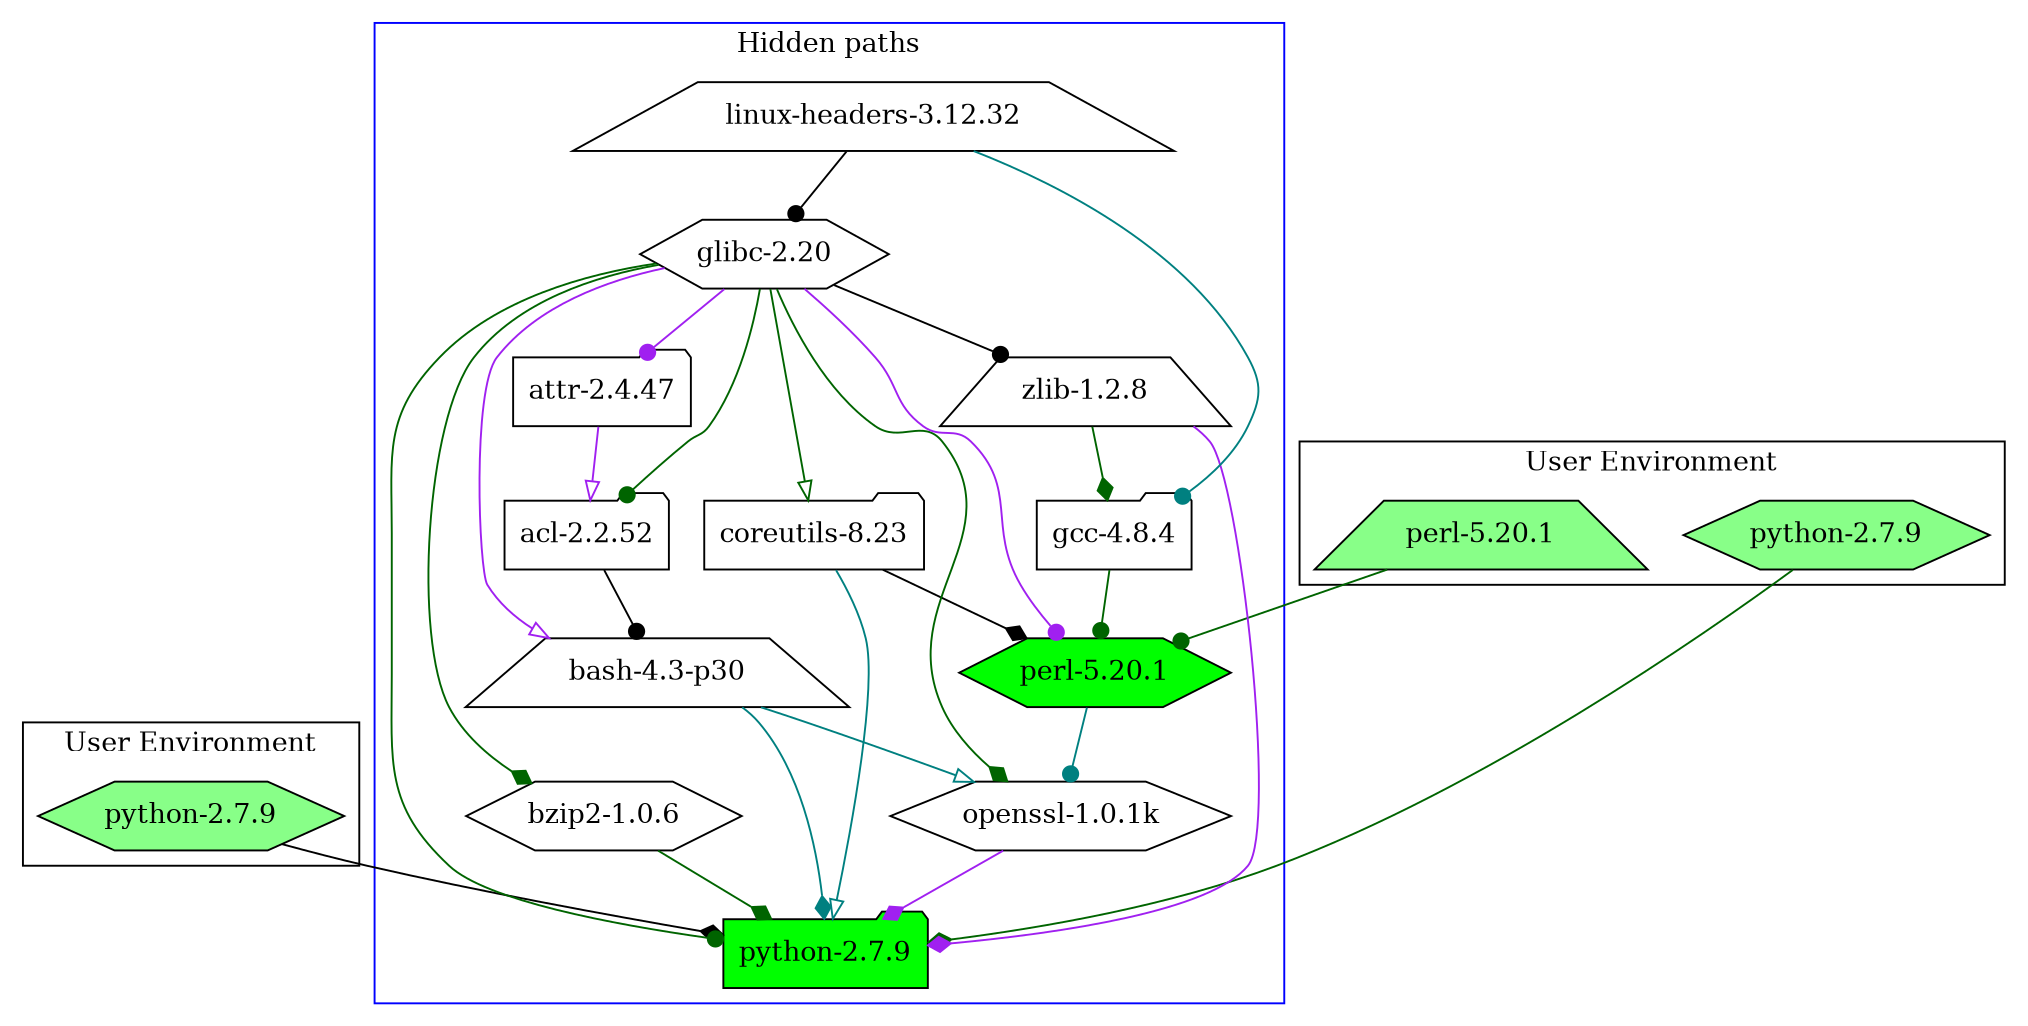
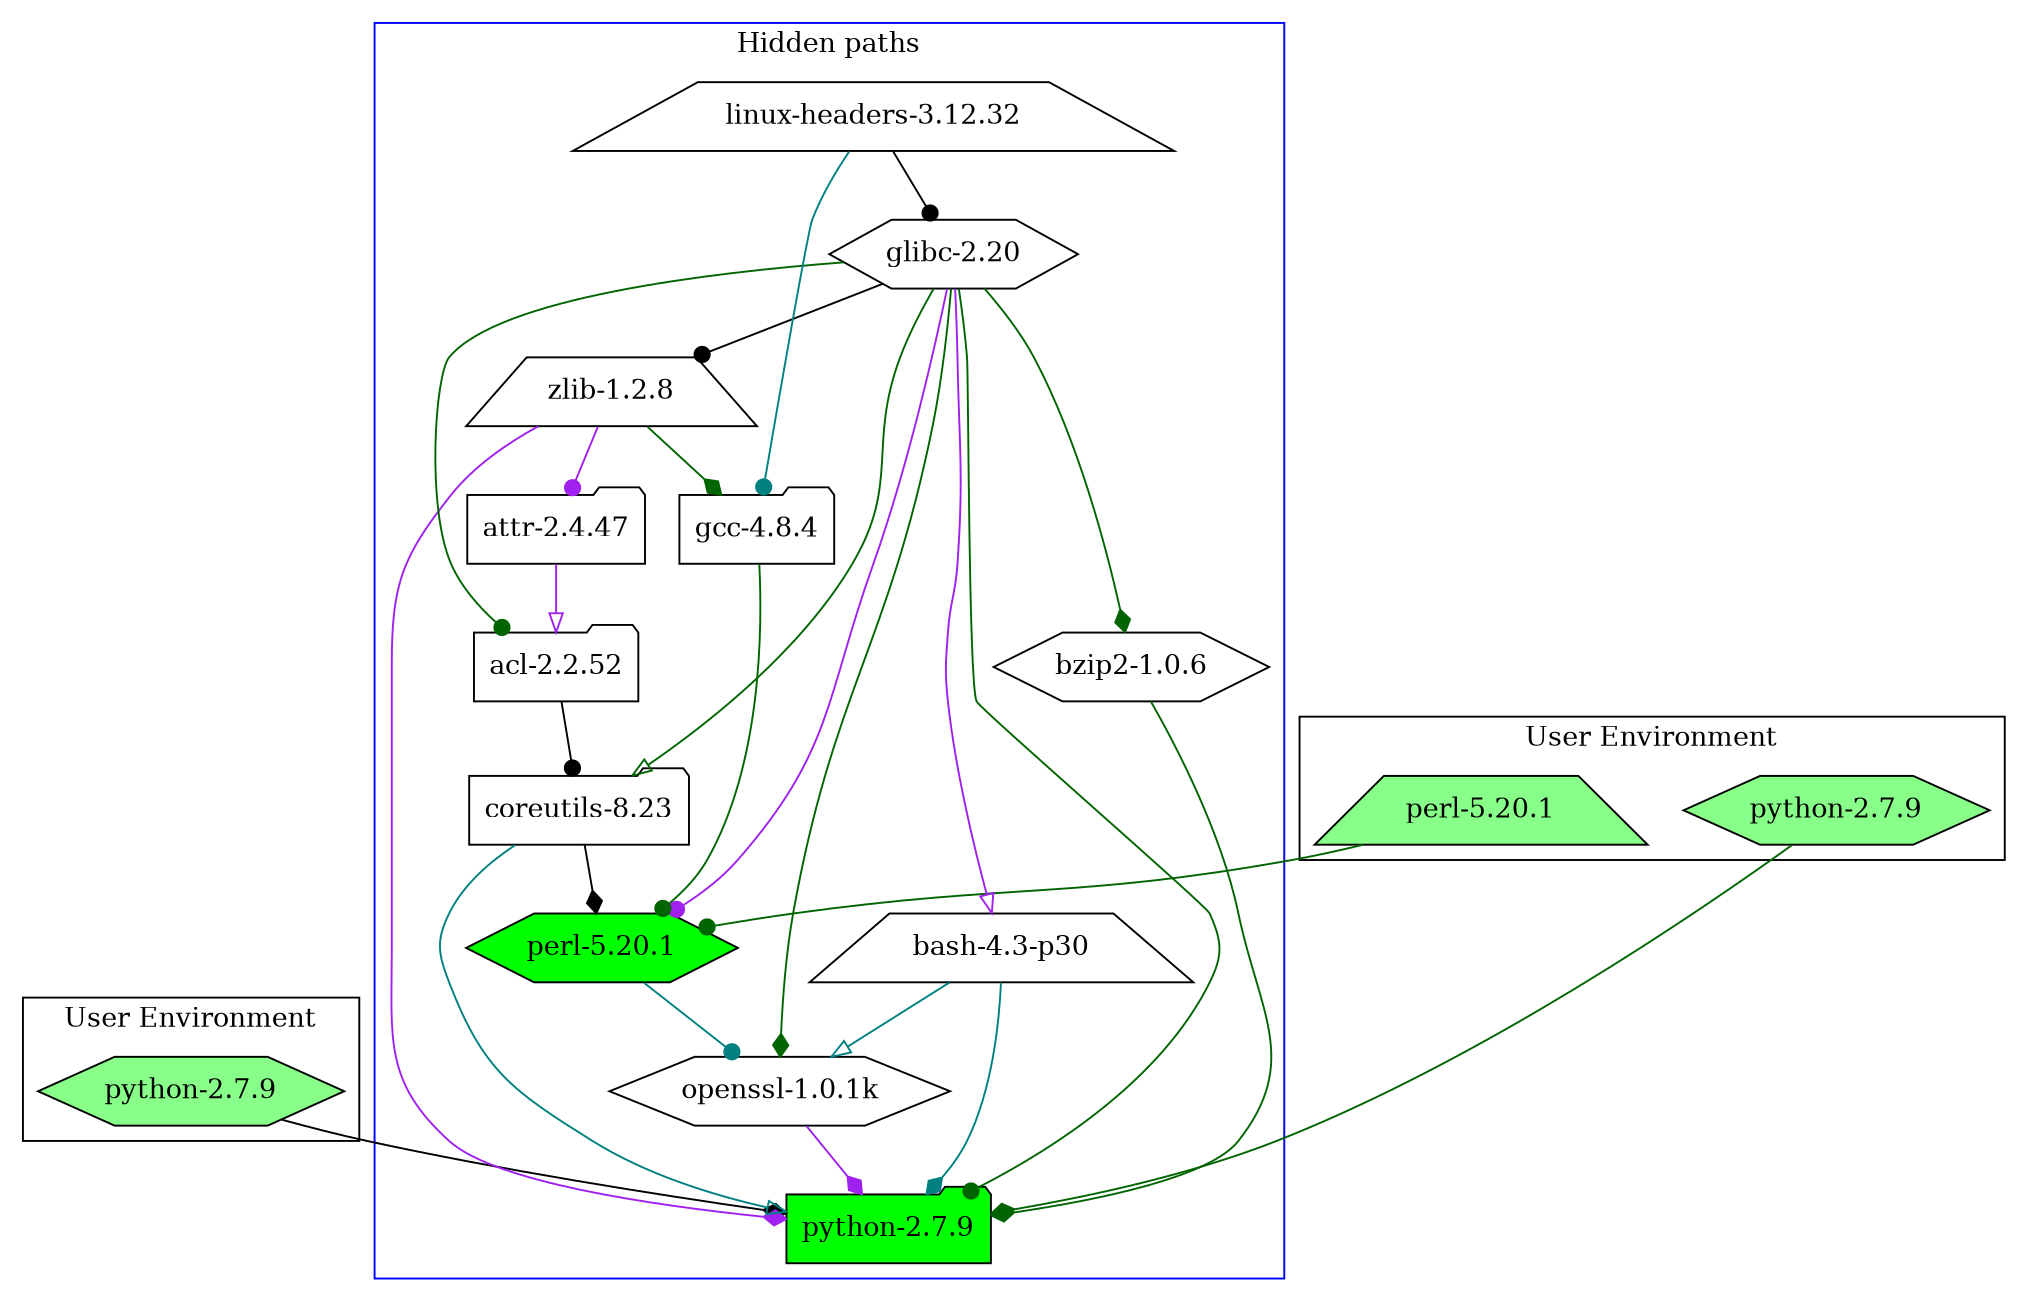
edge "glibc-2.20" -> "attr-2.4.47": now "zlib-1.2.8" -> "attr-2.4.47"
edge "acl-2.2.52" -> "bash-4.3-p30": now "acl-2.2.52" -> "coreutils-8.23"
